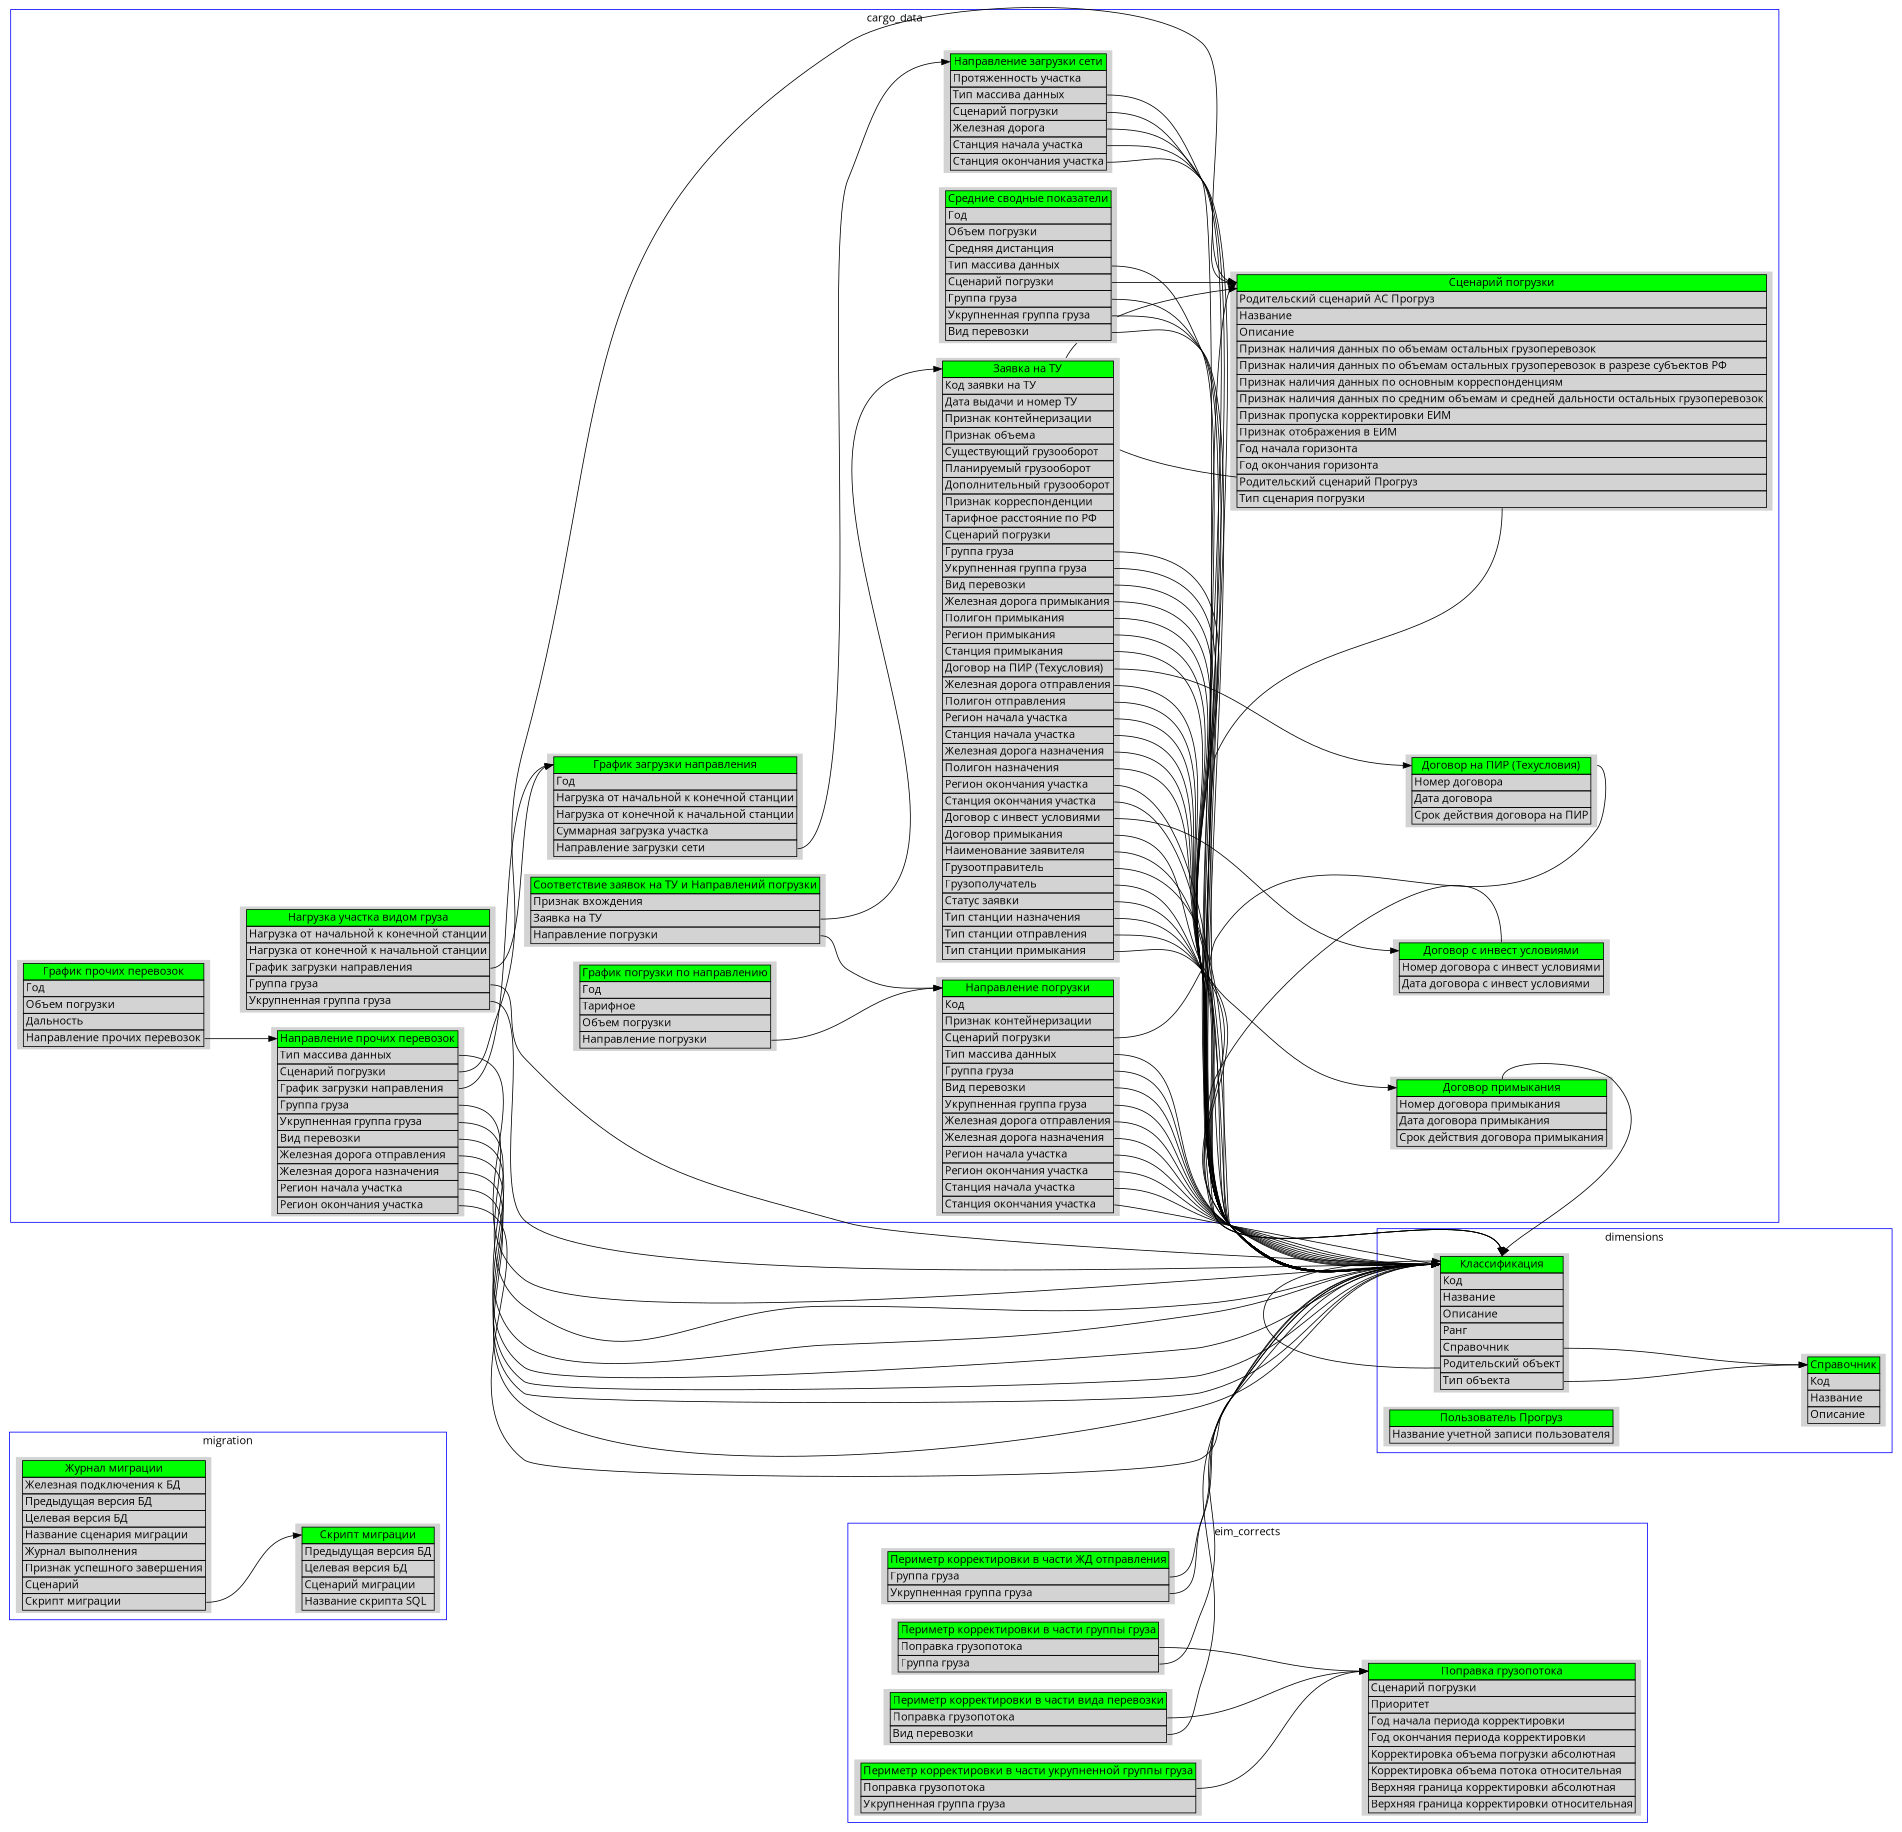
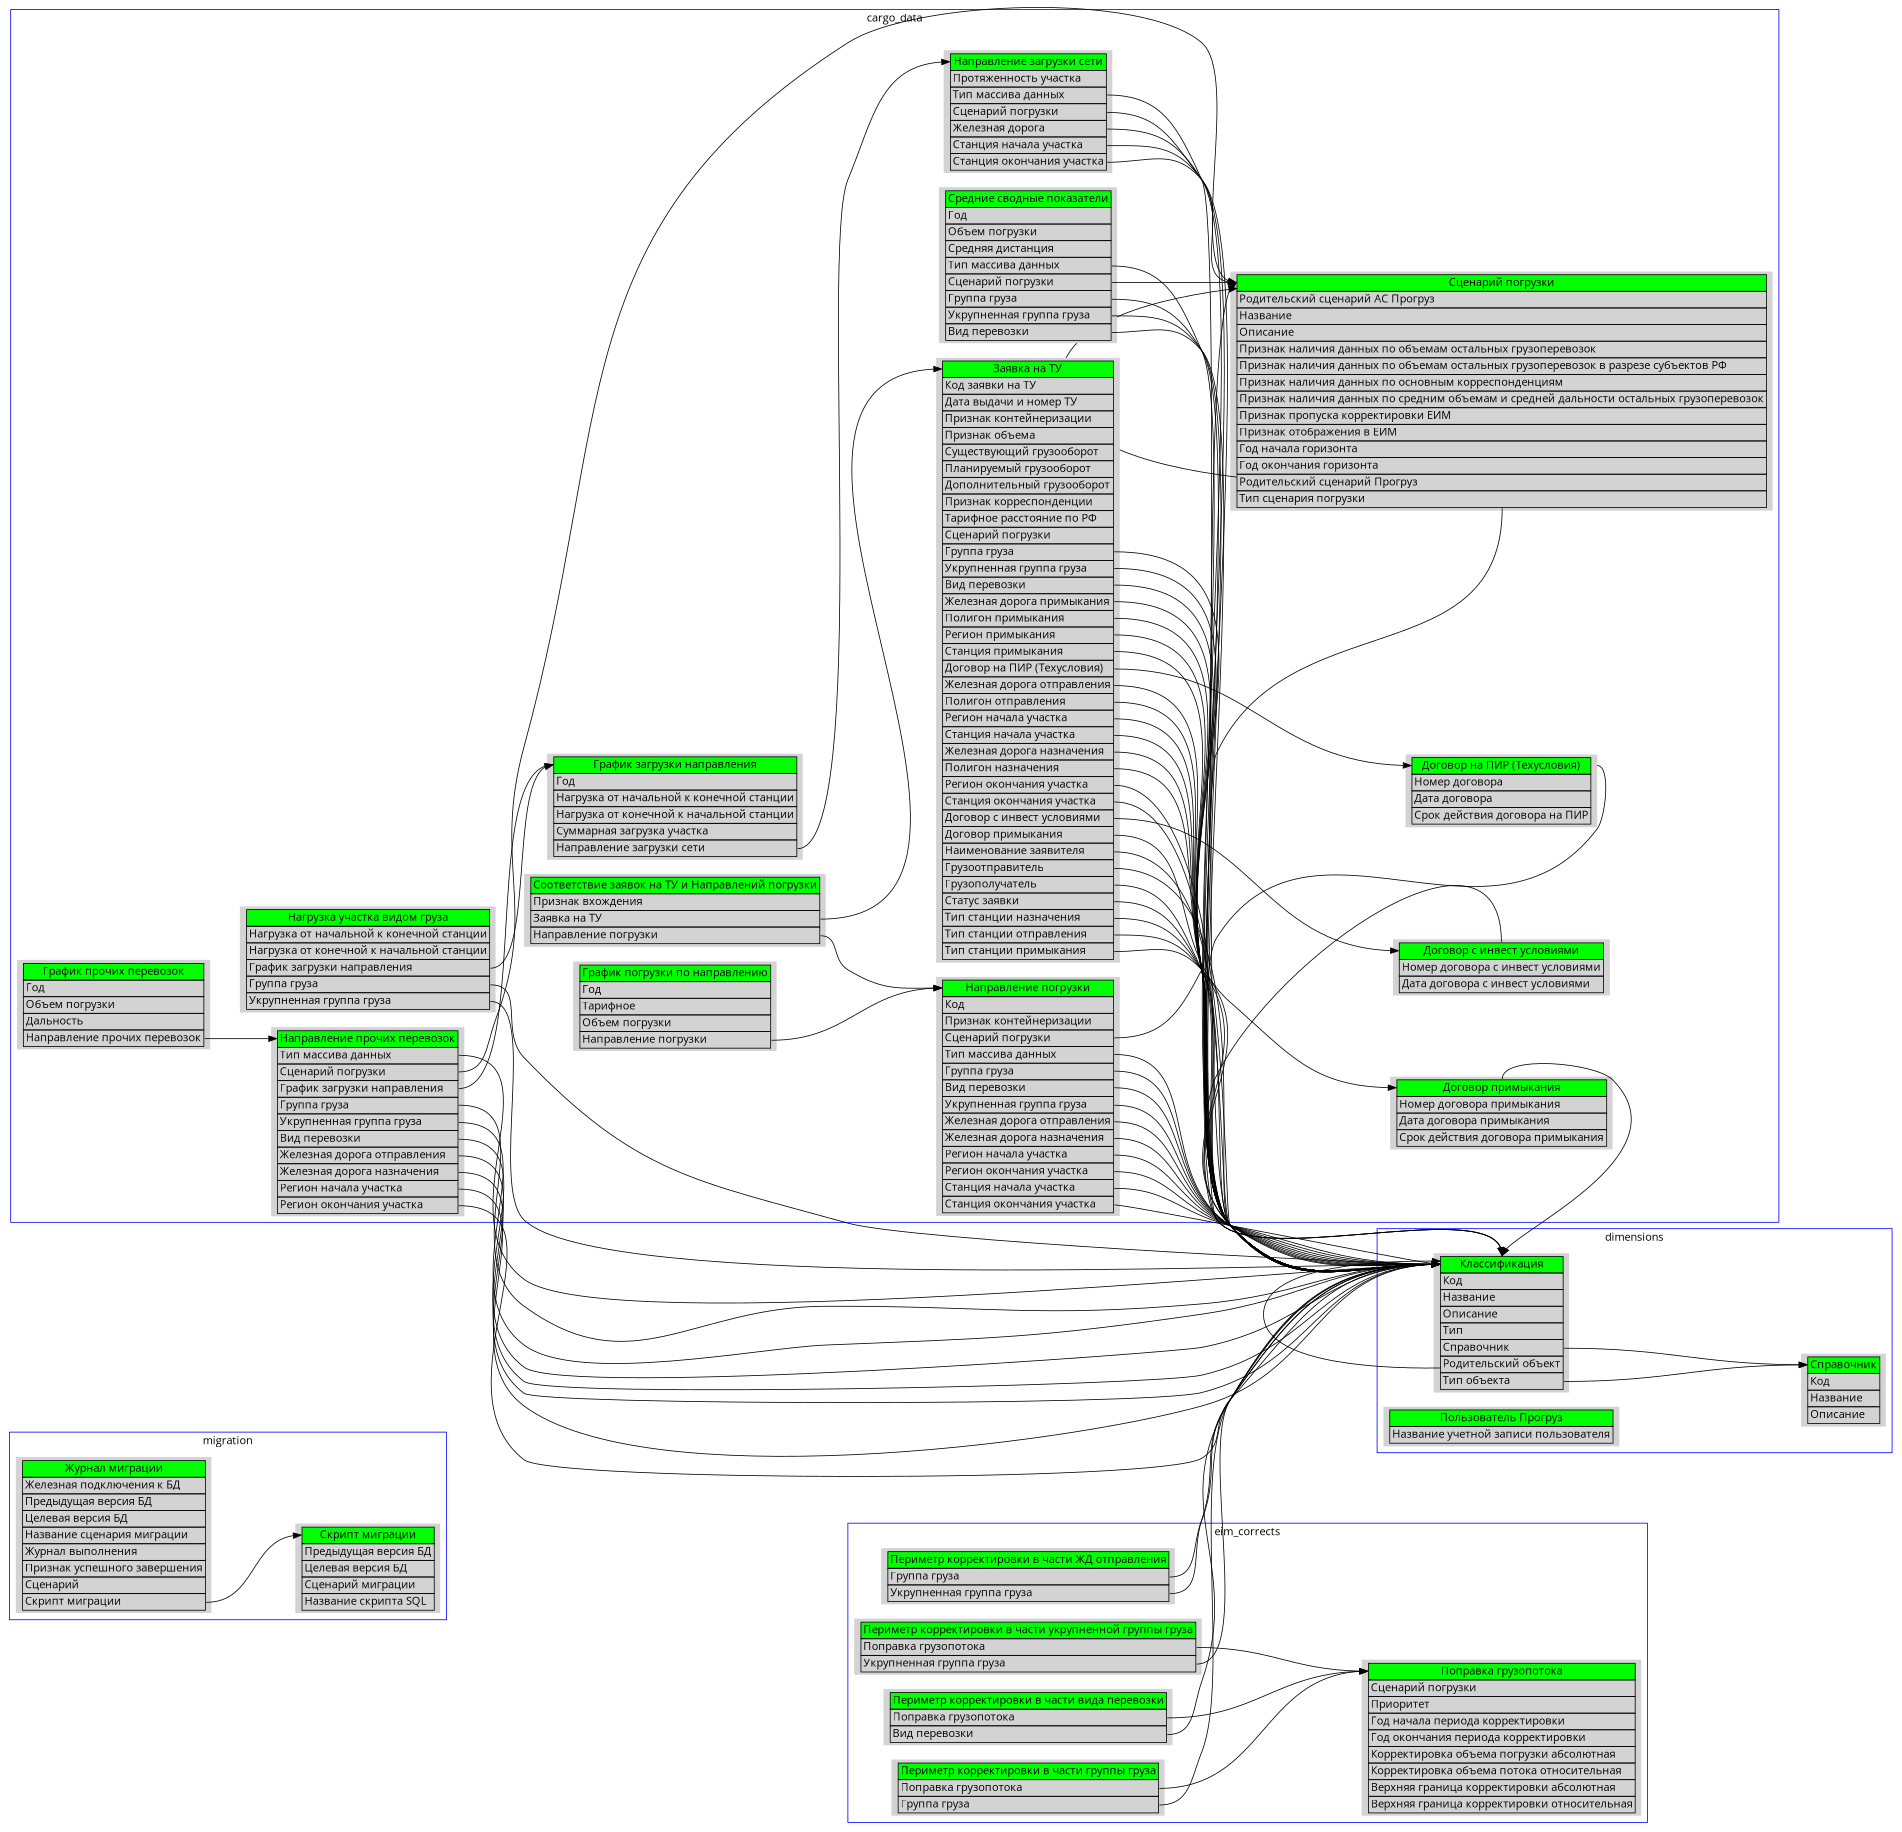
node "Классификация": text "Ранг" -> "Тип"
edge "Периметр корректировки в части укрупненной группы груза" -> "Классификация": added
